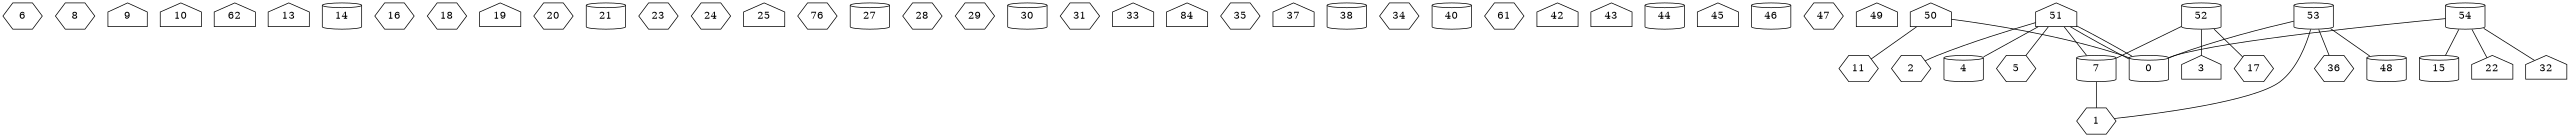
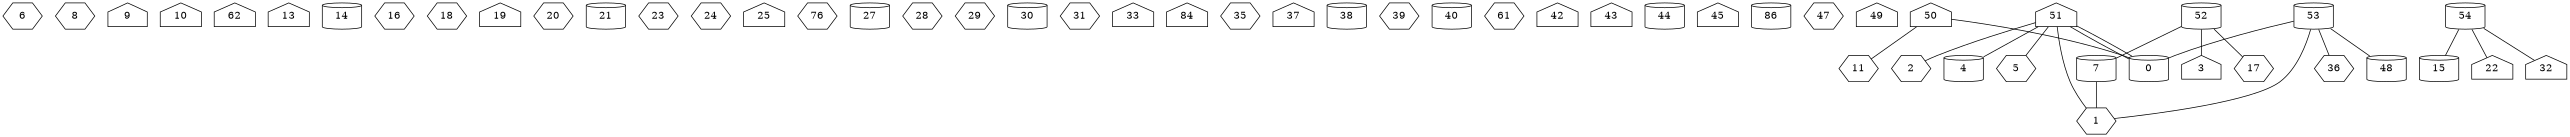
node "34": label "34" -> "39"
node "46": label "46" -> "86"
edge "54" -- "0": removed
edge "51" -- "7": now "51" -- "1"
